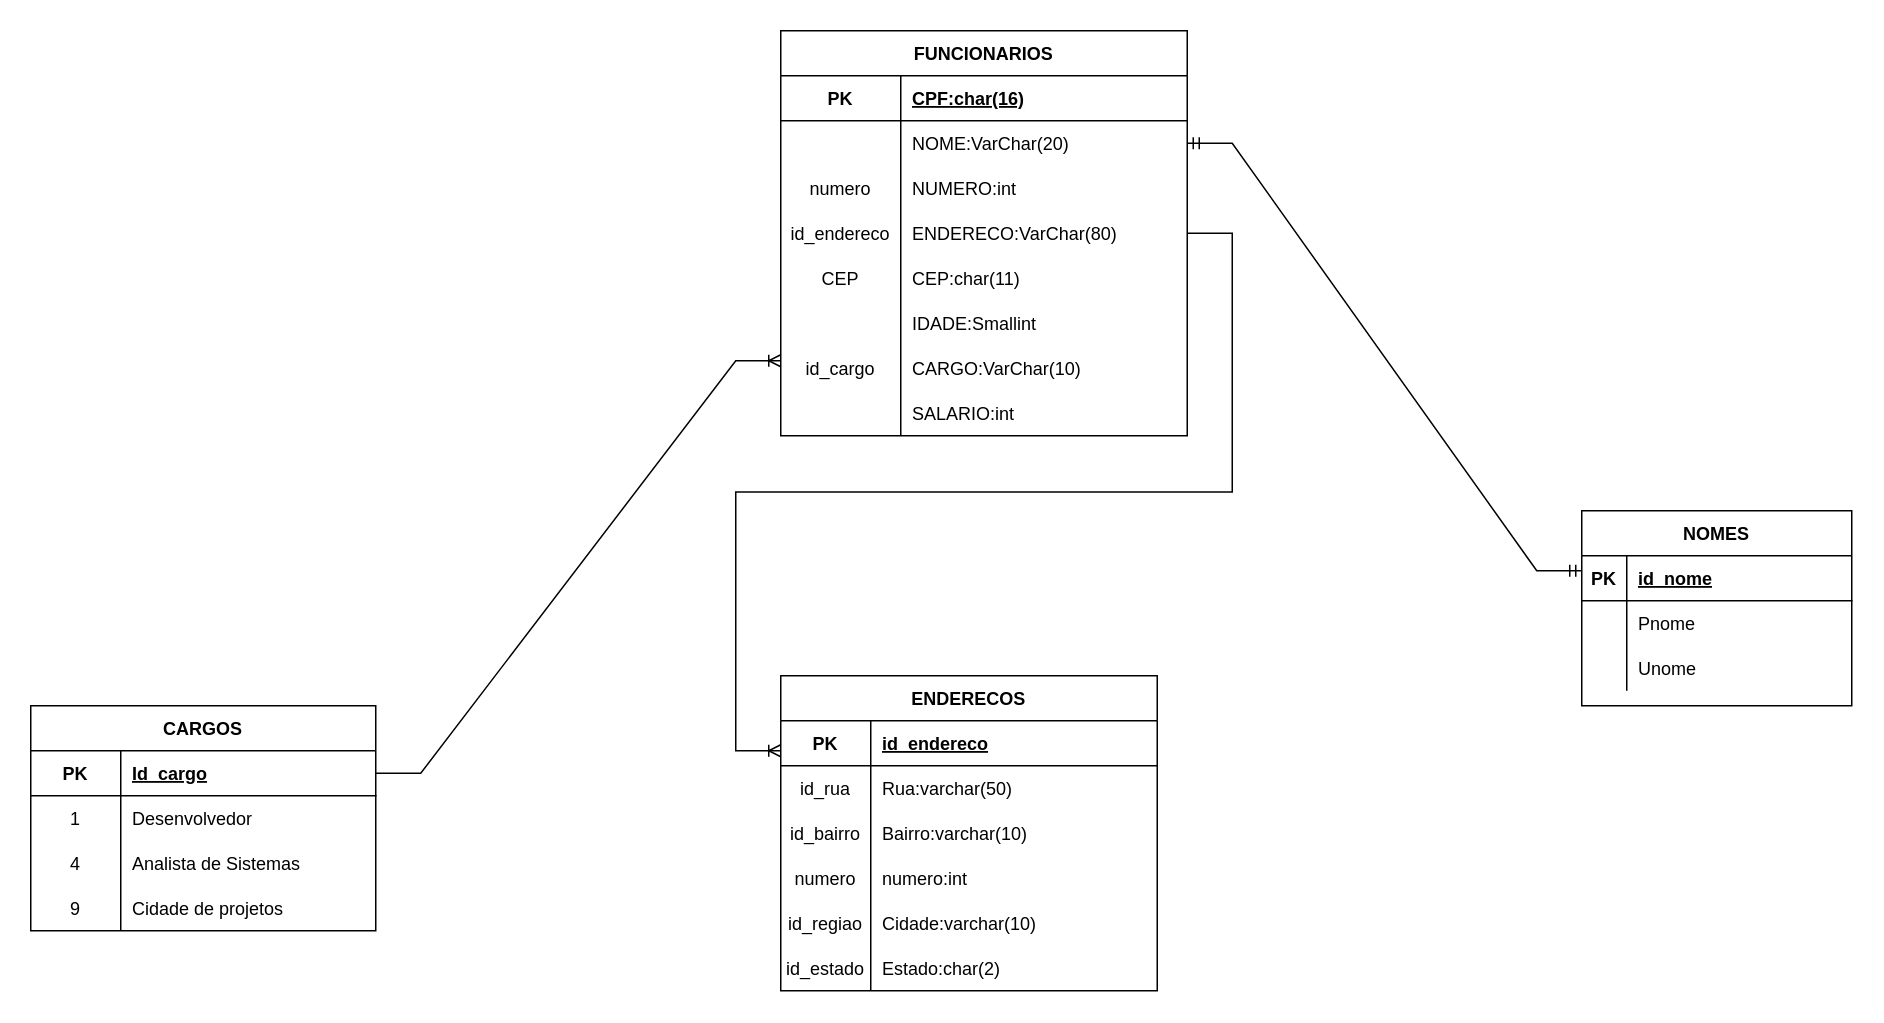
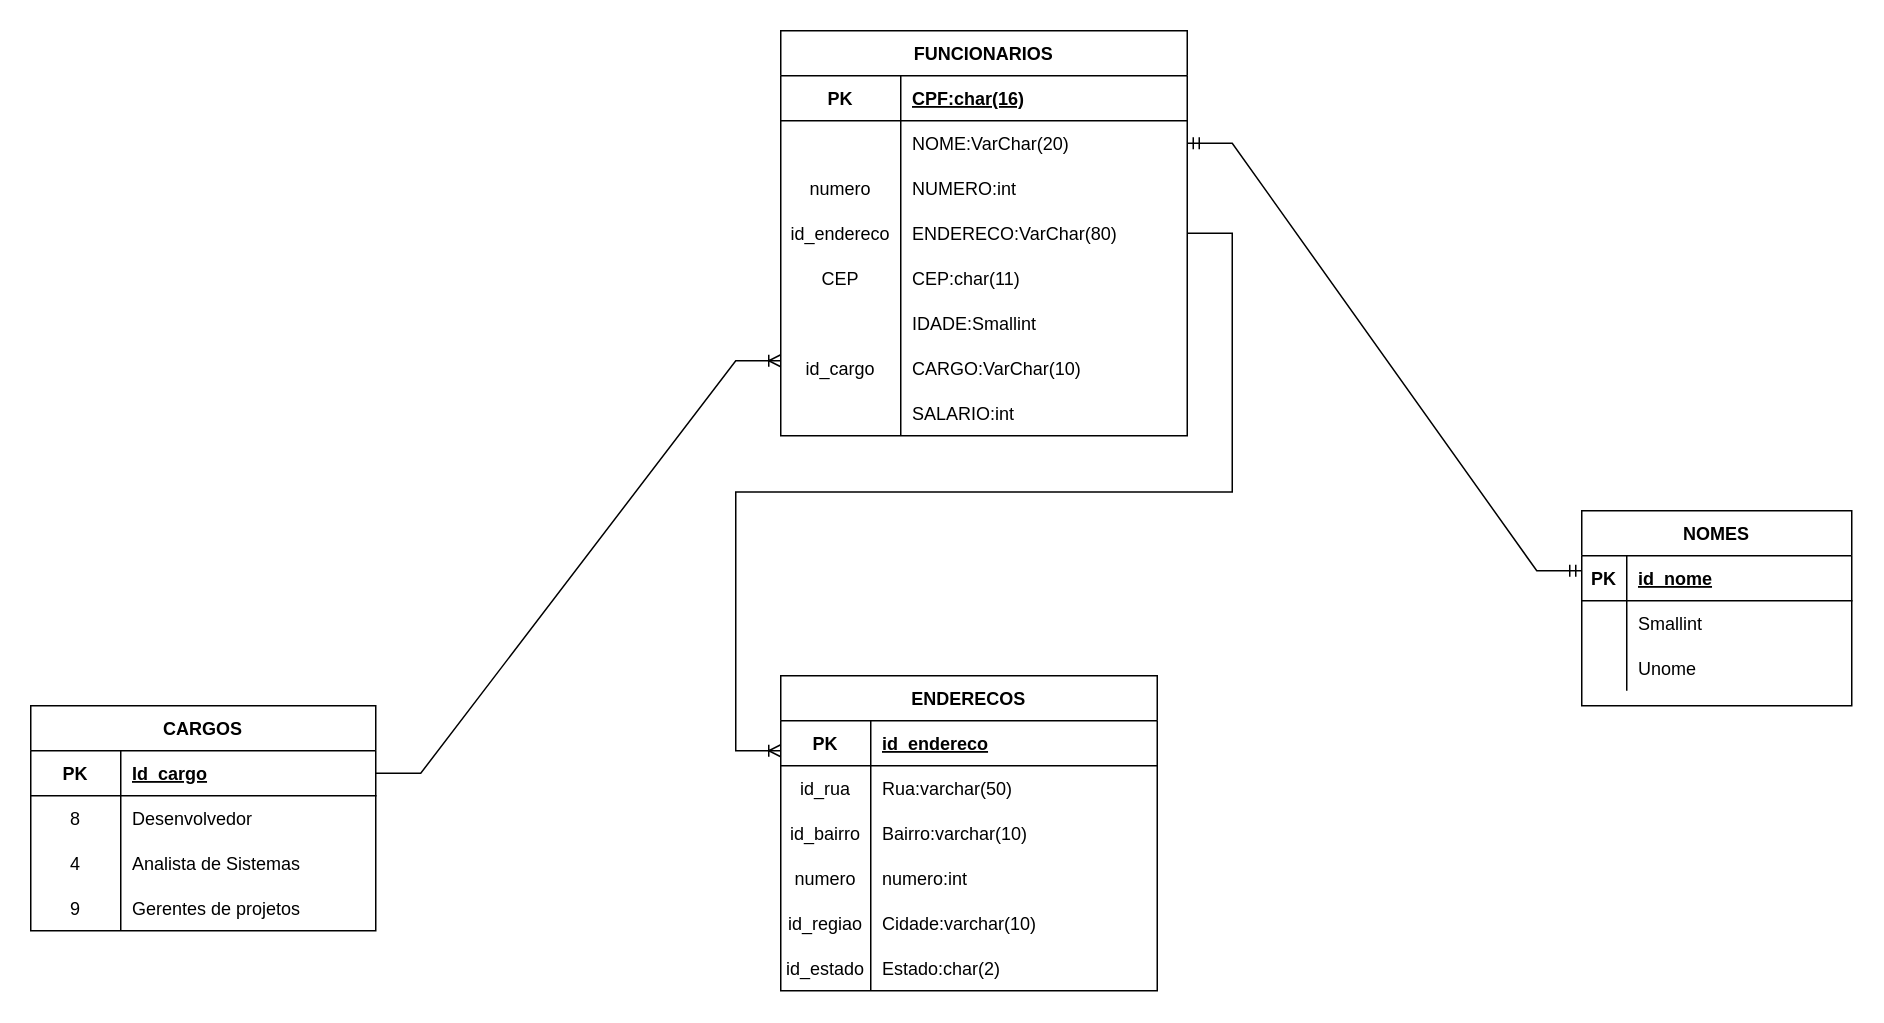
node "Pnome": label "Pnome" -> "Smallint"
node "1": label "1" -> "8"
node "Cidade de projetos": label "Cidade de projetos" -> "Gerentes de projetos"
